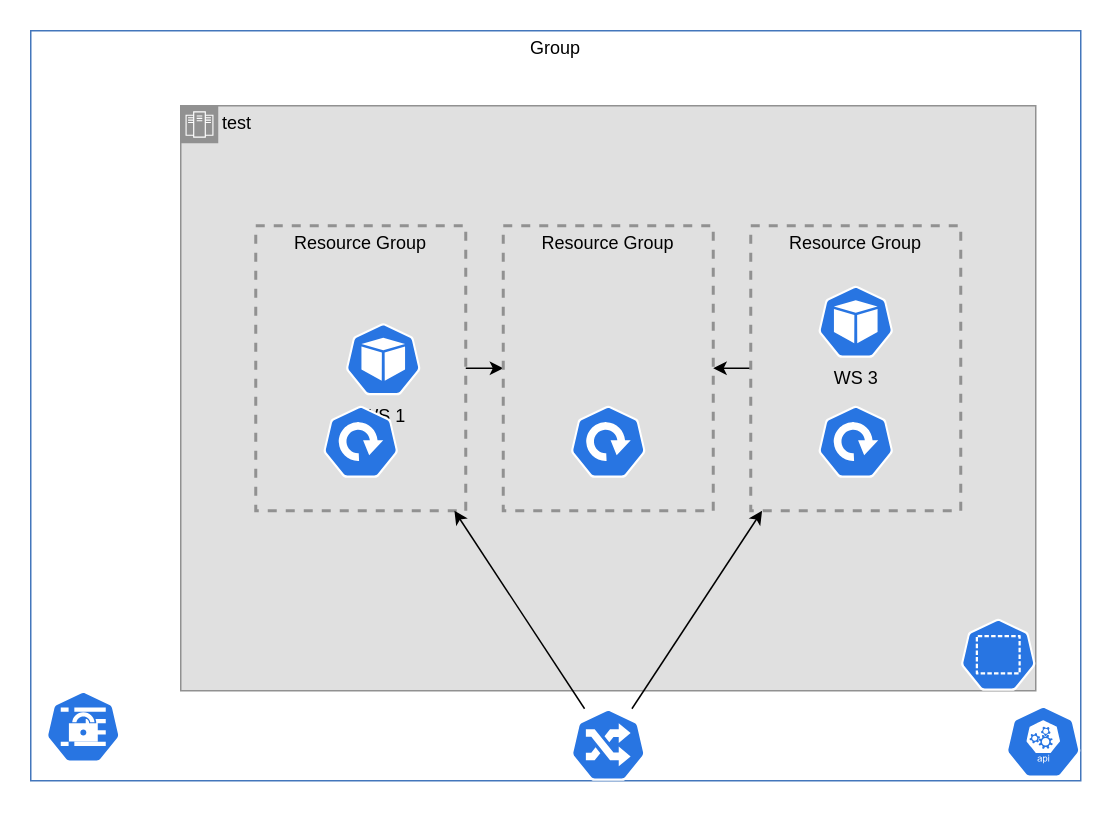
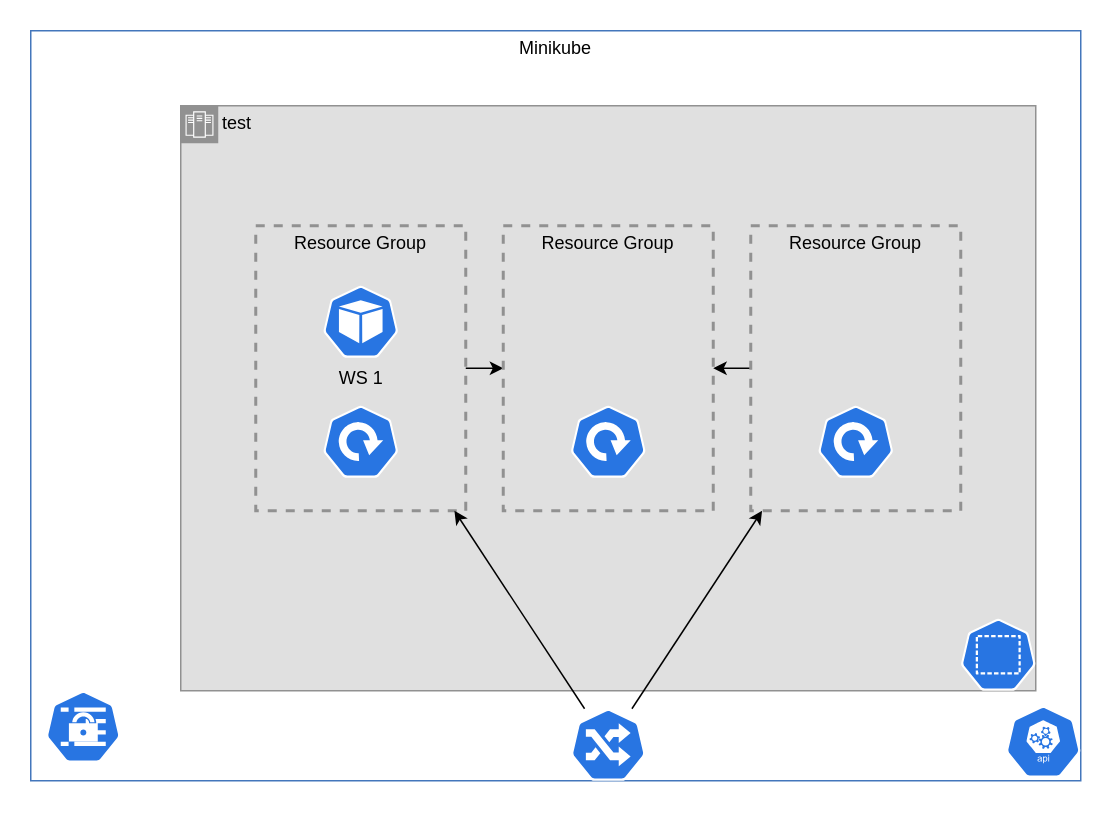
node "Group": label "Group" -> "Minikube"
node "WS 3": removed
node "WS 1": moved (383, 359) -> (361, 322)
